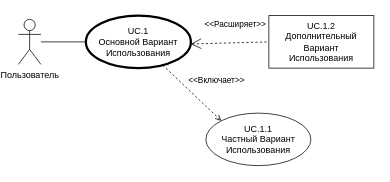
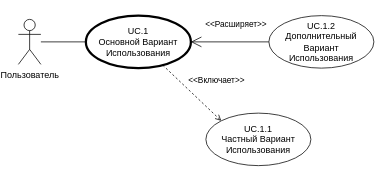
node "UC.1.2Дополнительный Вариант Использования": shape rectangle -> ellipse
edge "UC.1.2Дополнительный Вариант Использования" -> "UC.1 Основной Вариант Использования": style dashed -> solid
